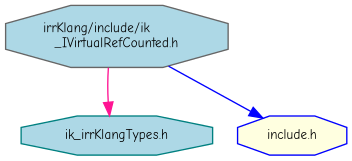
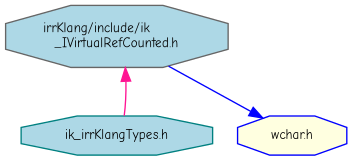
edge "irrKlang/include/ik _IVirtualRefCounted.h" -> "ik_irrKlangTypes.h": reversed
node "include.h": label "include.h" -> "wchar.h"
